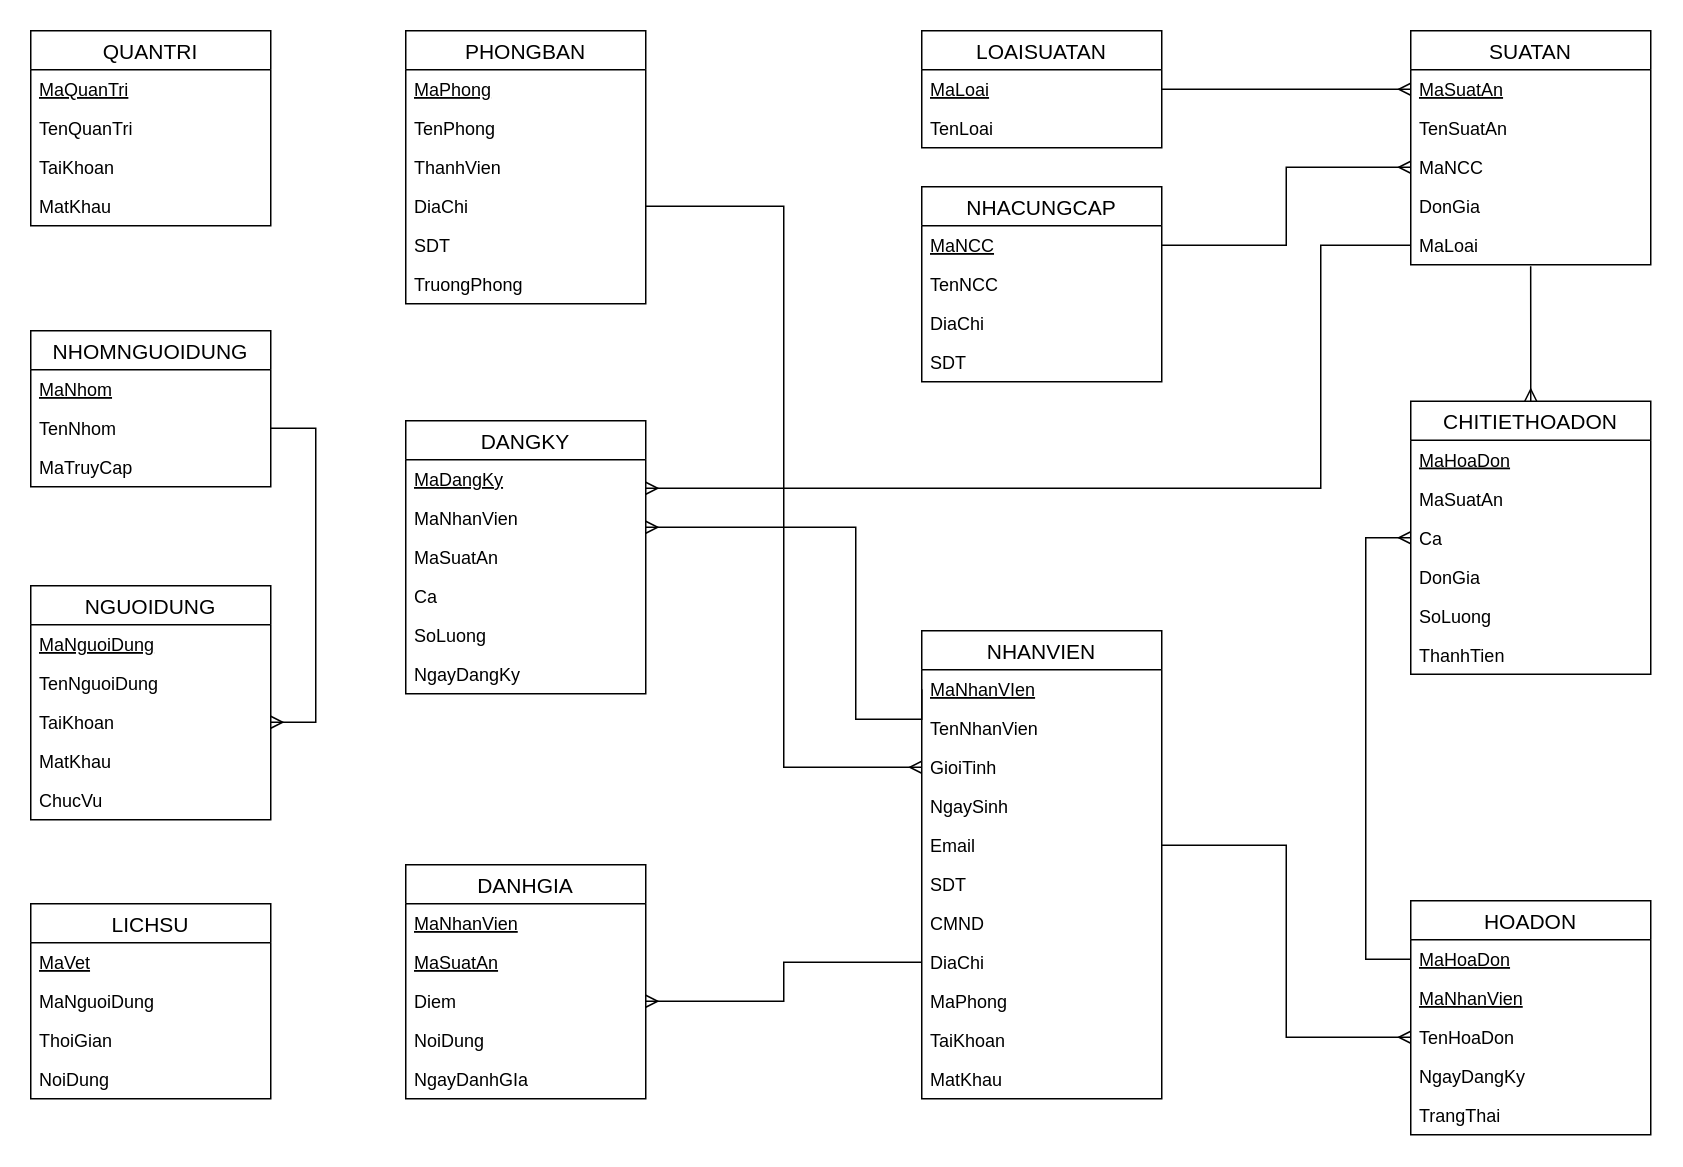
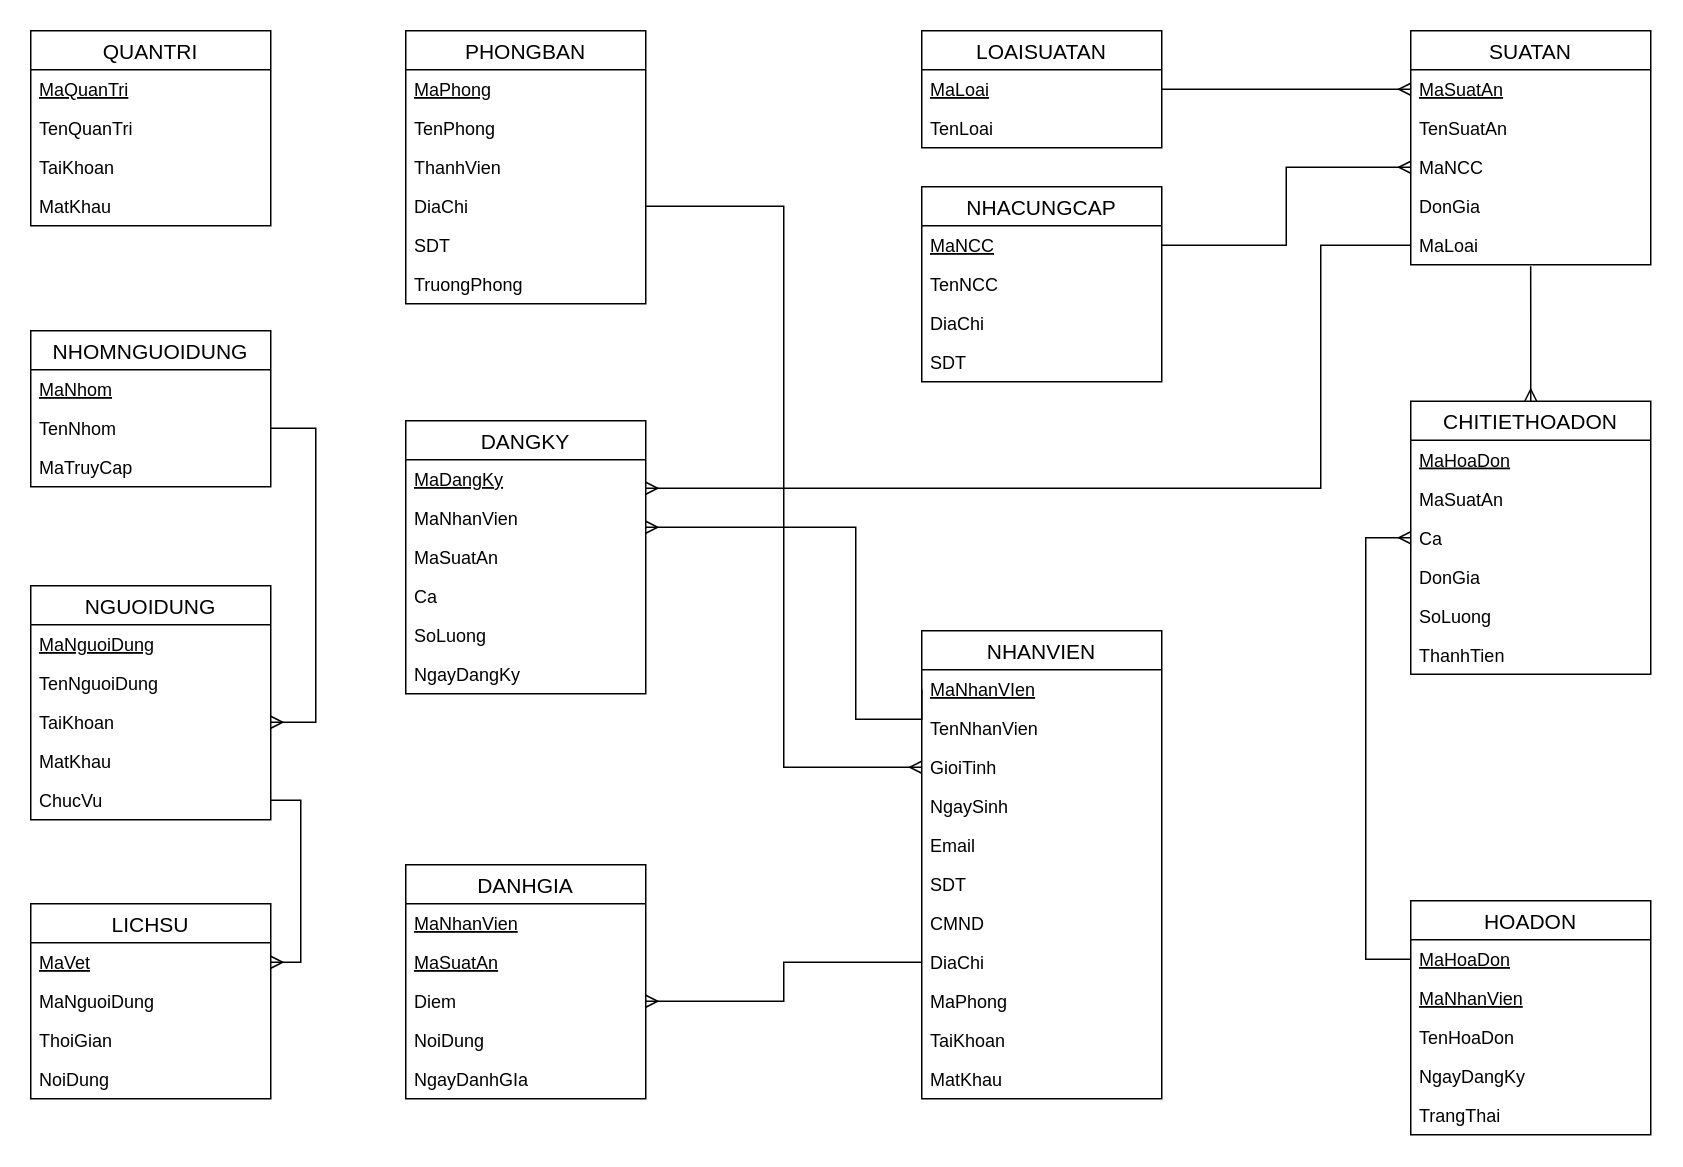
edge "ChucVu" -> "MaVet": added
edge "Email" -> "TenHoaDon": removed
